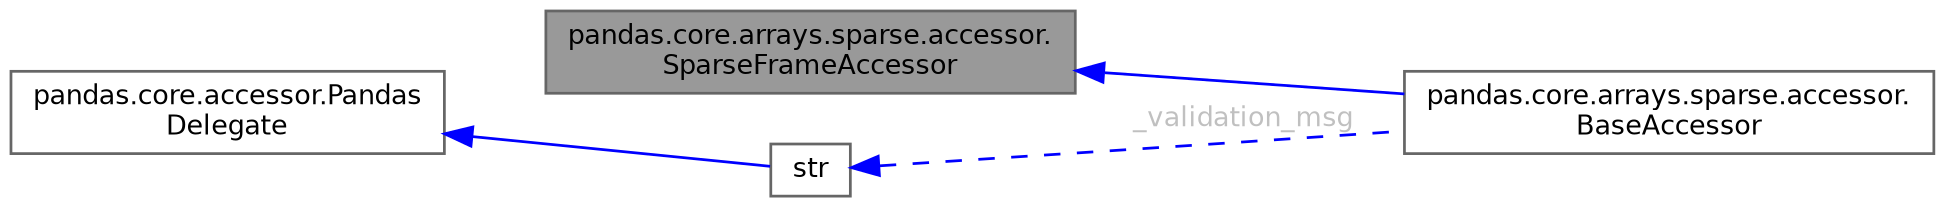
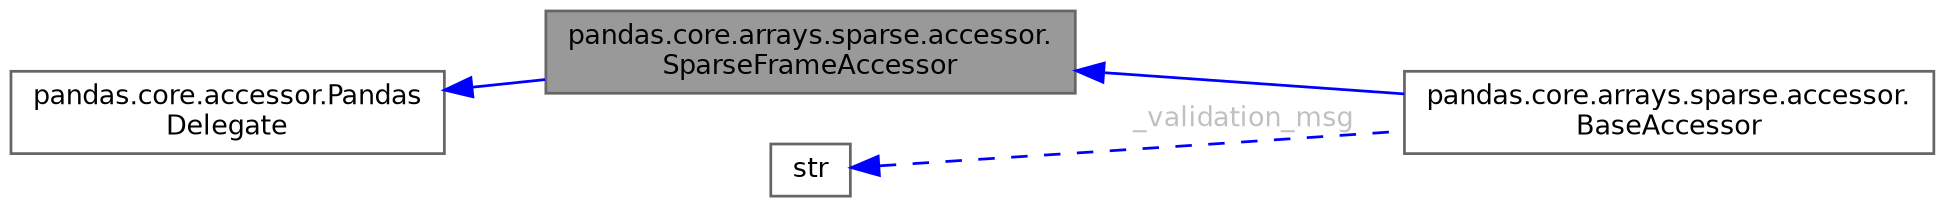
edge "str" -> "pandas.core.accessor.Pandas Delegate": now "pandas.core.arrays.sparse.accessor. SparseFrameAccessor" -> "pandas.core.accessor.Pandas Delegate"
